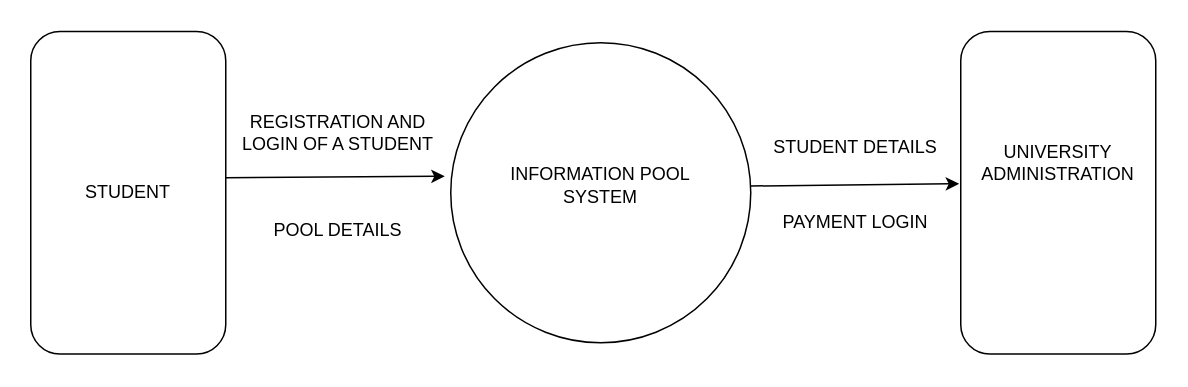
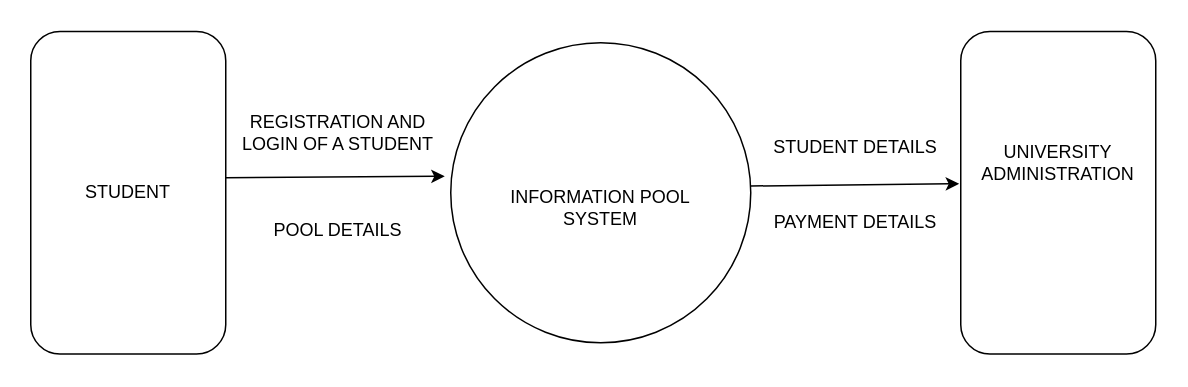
node "INFORMATION POOL SYSTEM": moved (601, 185) -> (601, 208)
node "PAYMENT LOGIN": label "PAYMENT LOGIN" -> "PAYMENT DETAILS"
